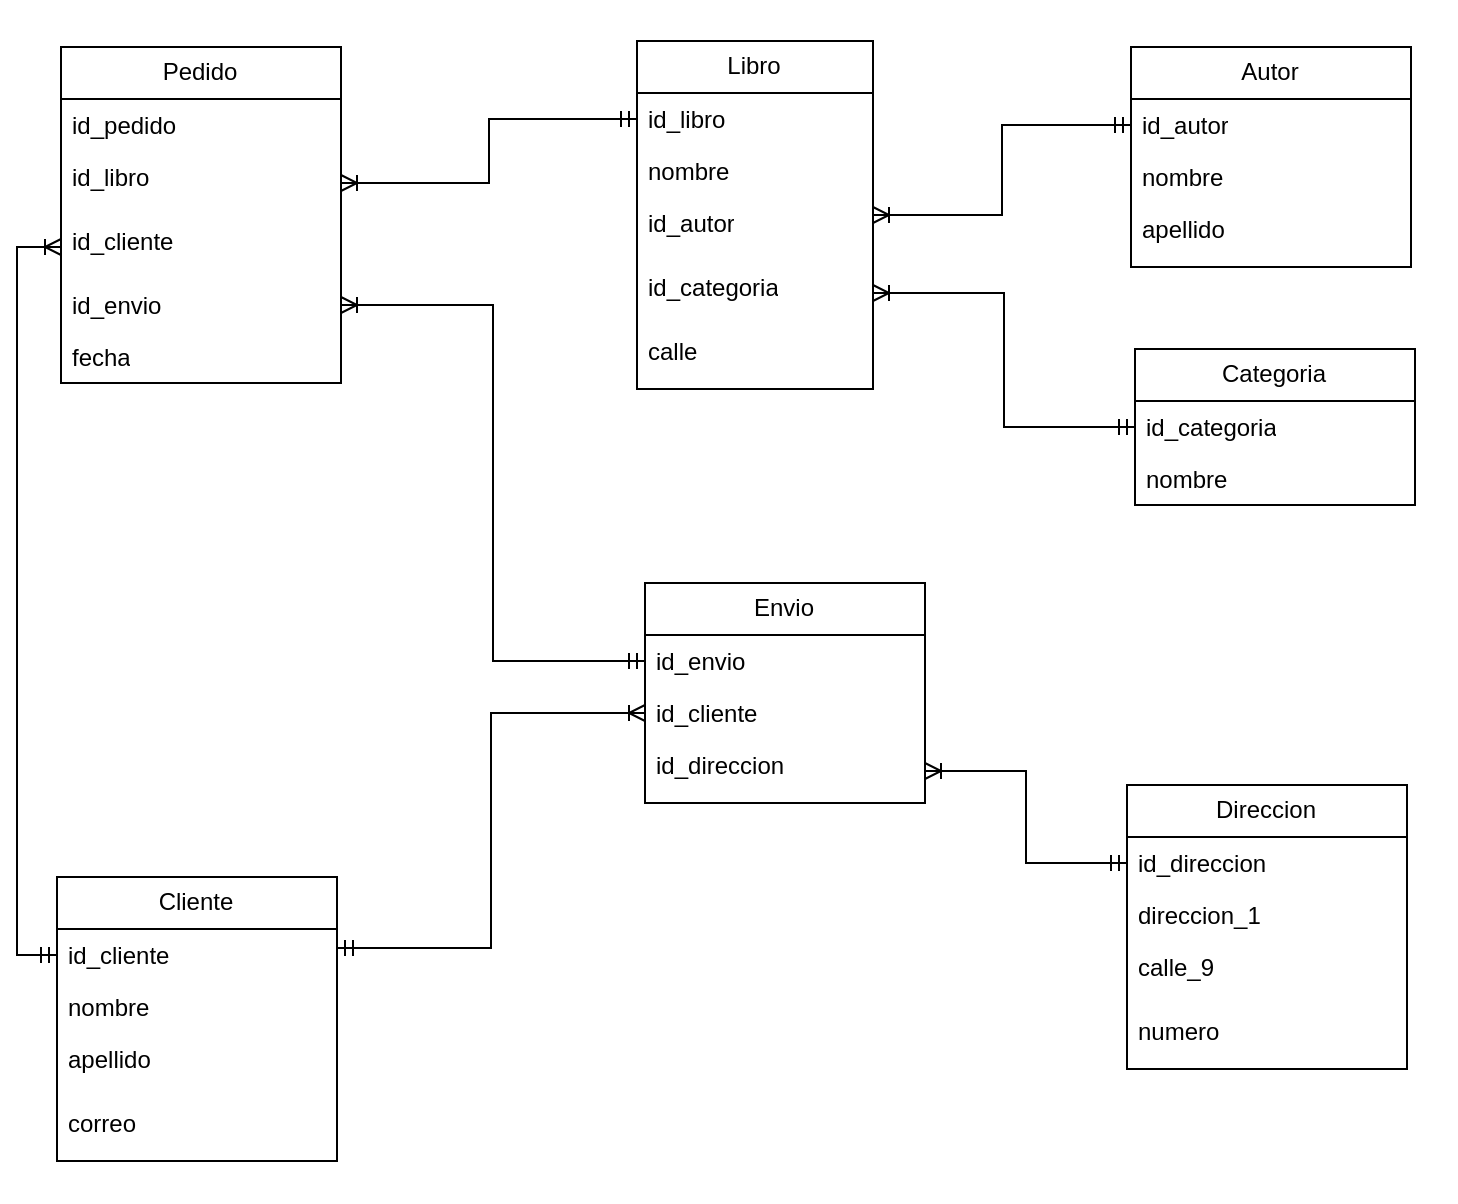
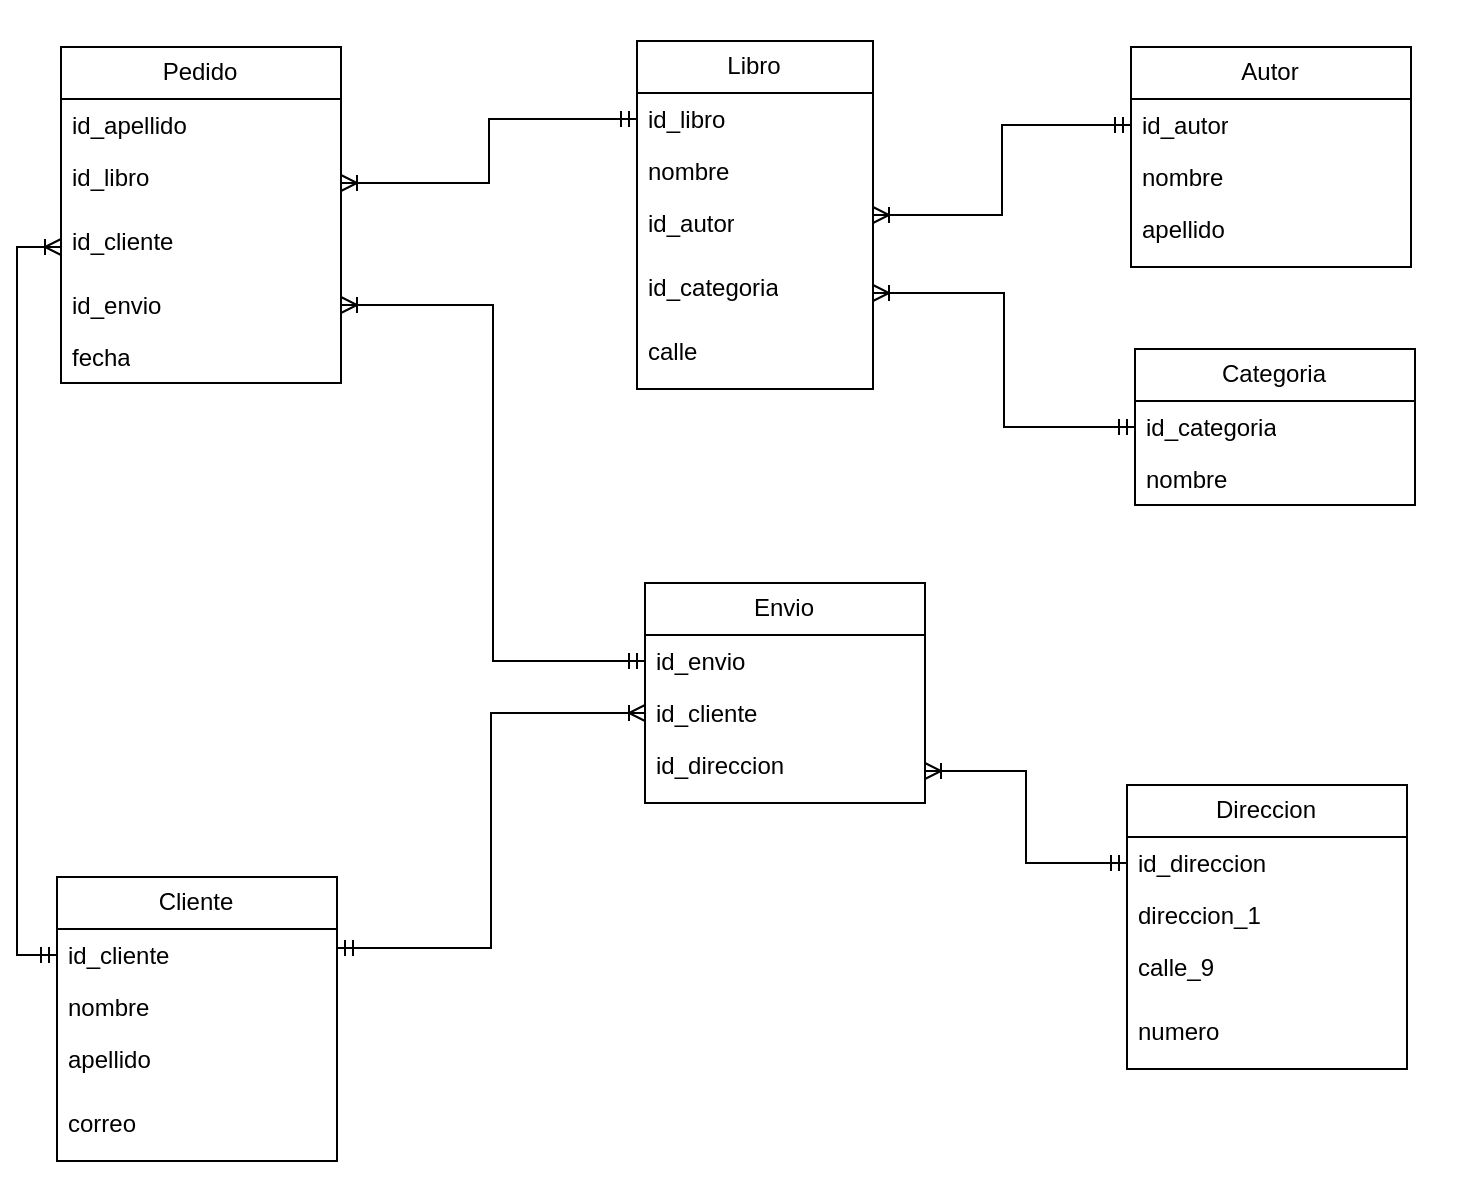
node "id_pedido": label "id_pedido" -> "id_apellido"
